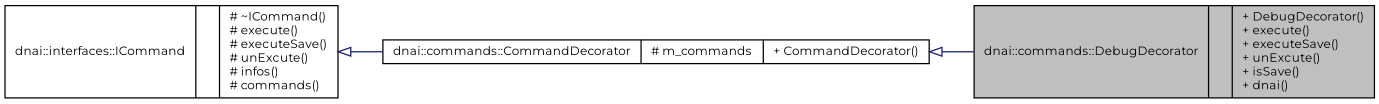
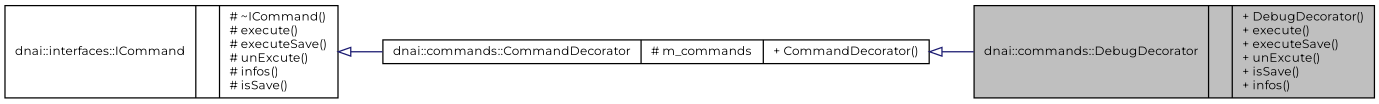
node "dnai::interfaces::ICommand": text "# commands()" -> "# isSave()"
node "dnai::commands::DebugDecorator": text "+ dnai()" -> "+ infos()"
